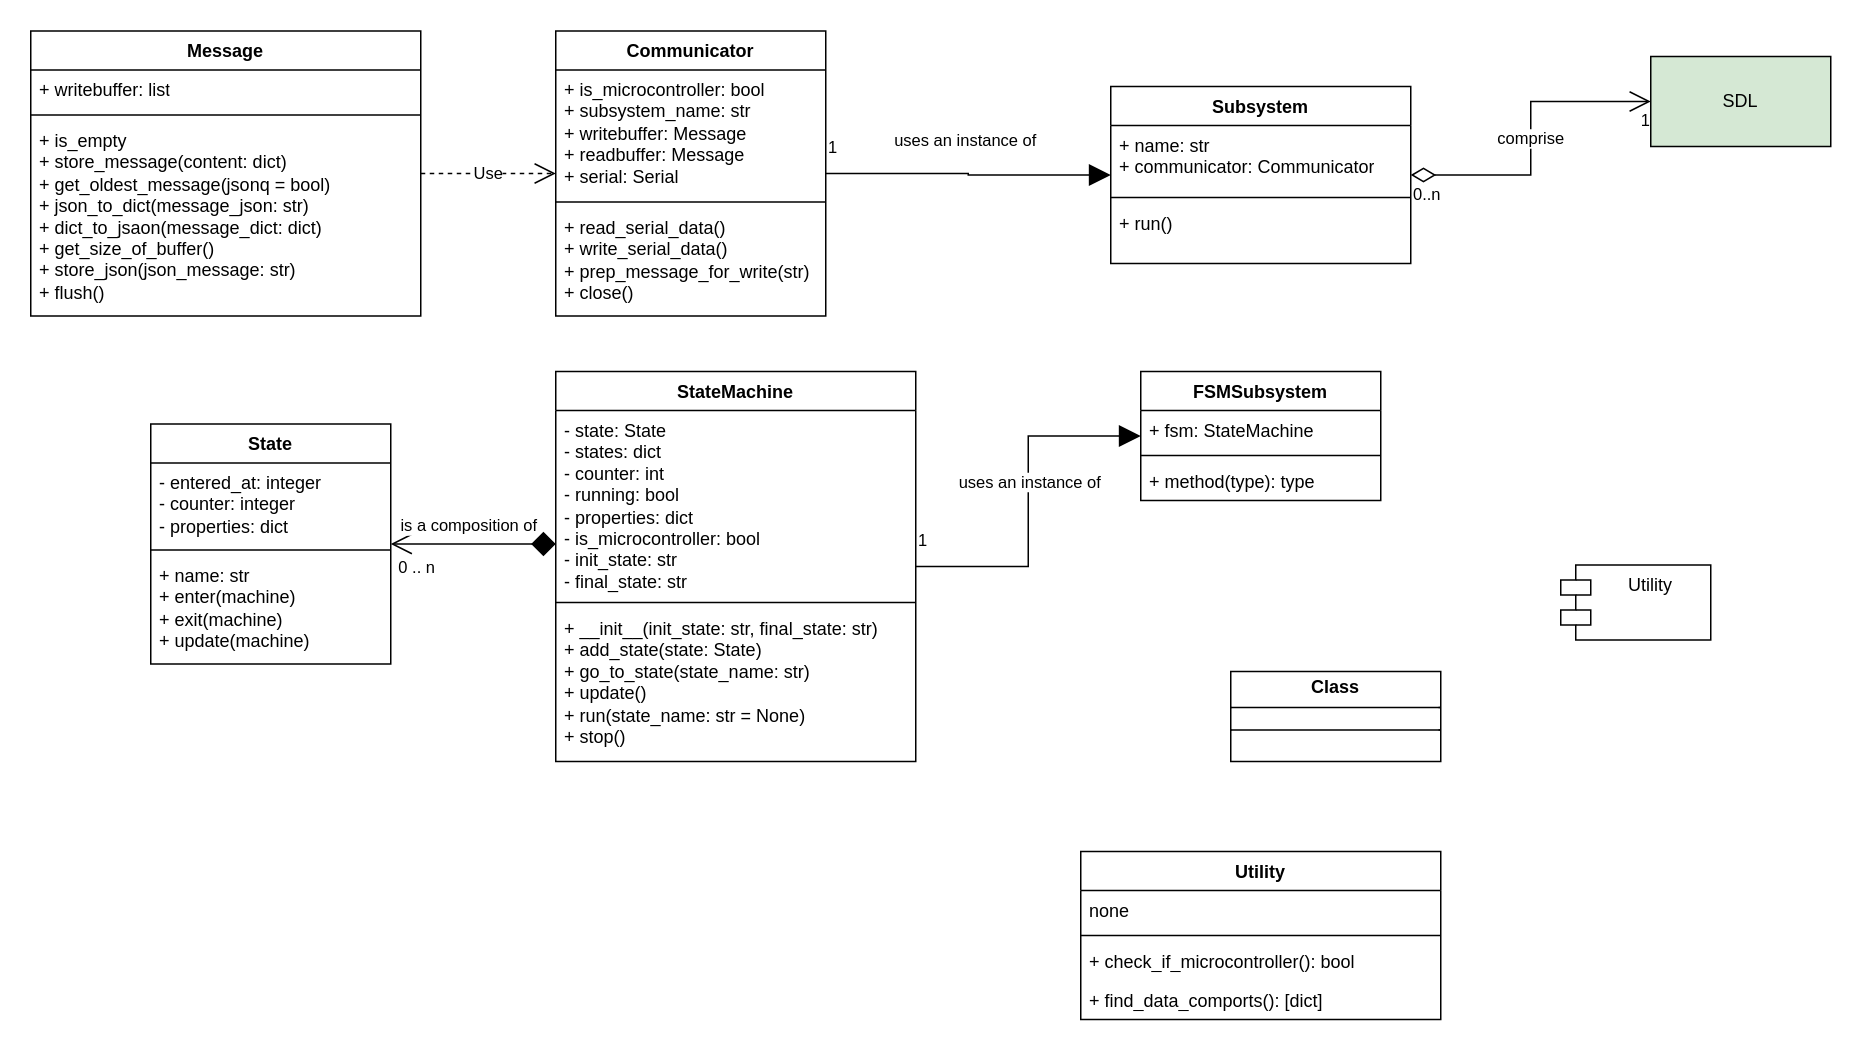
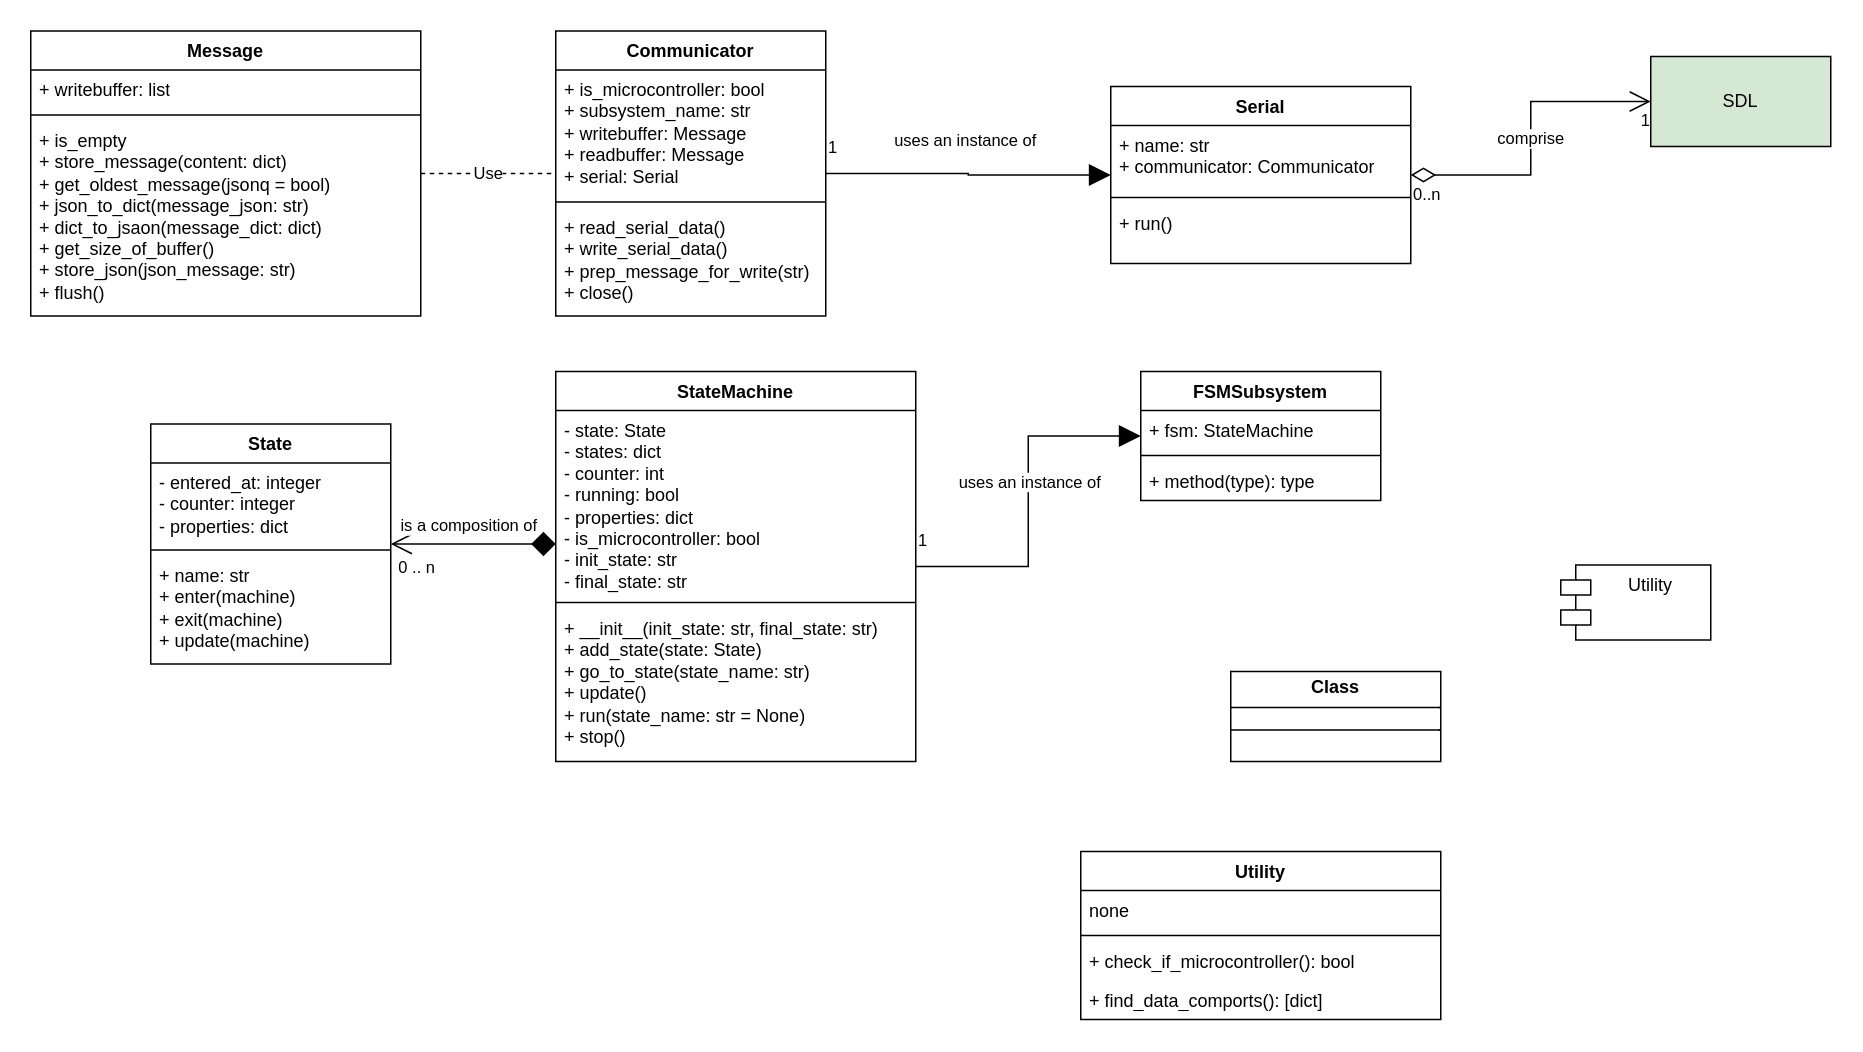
node "Subsystem": label "Subsystem" -> "Serial"
edge "Message" -> "Communicator": arrowhead open -> none
